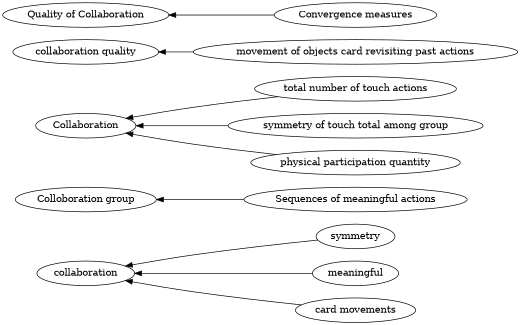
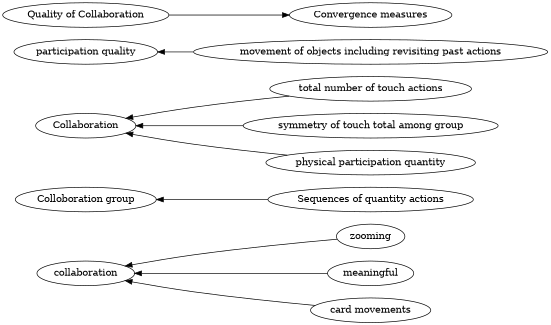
edge "Convergence measures" -> "Quality of Collaboration": reversed
node "collaboration quality": label "collaboration quality" -> "participation quality"
node "movement of objects card revisiting past actions": label "movement of objects card revisiting past actions" -> "movement of objects including revisiting past actions"
node "Sequences of meaningful actions": label "Sequences of meaningful actions" -> "Sequences of quantity actions"
node "symmetry": label "symmetry" -> "zooming"
